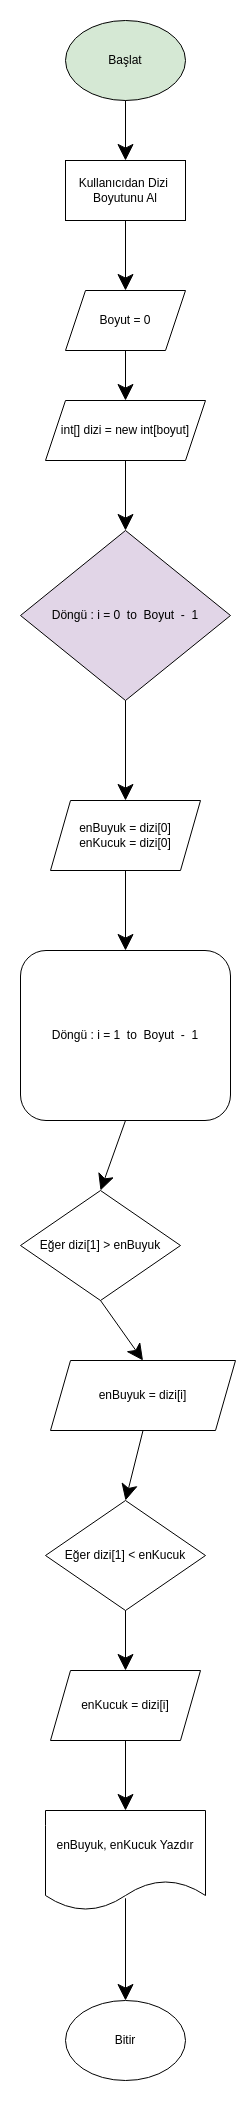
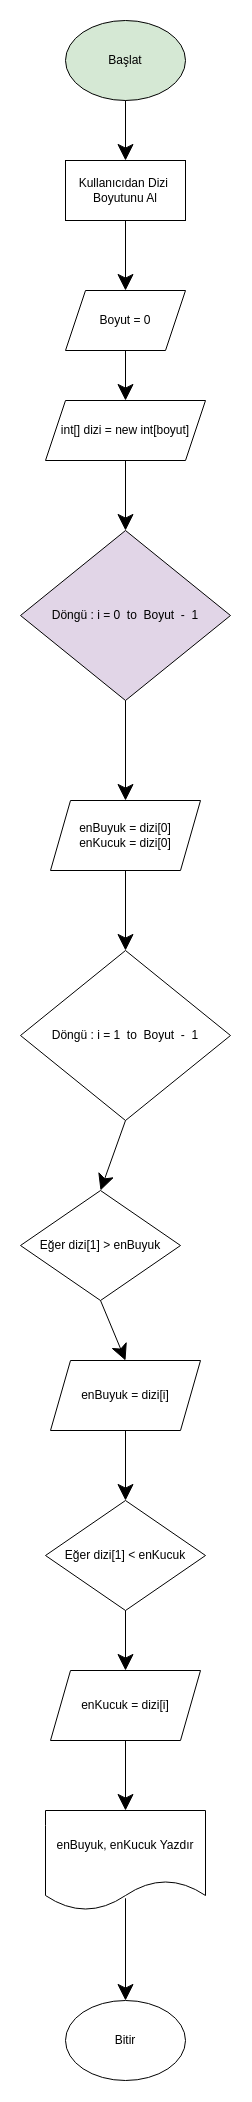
node "Döngü : i = 1 to Boyut - 1": shape rounded rectangle -> diamond
node "enBuyuk = dizi[i]": size 185x70 -> 150x70
